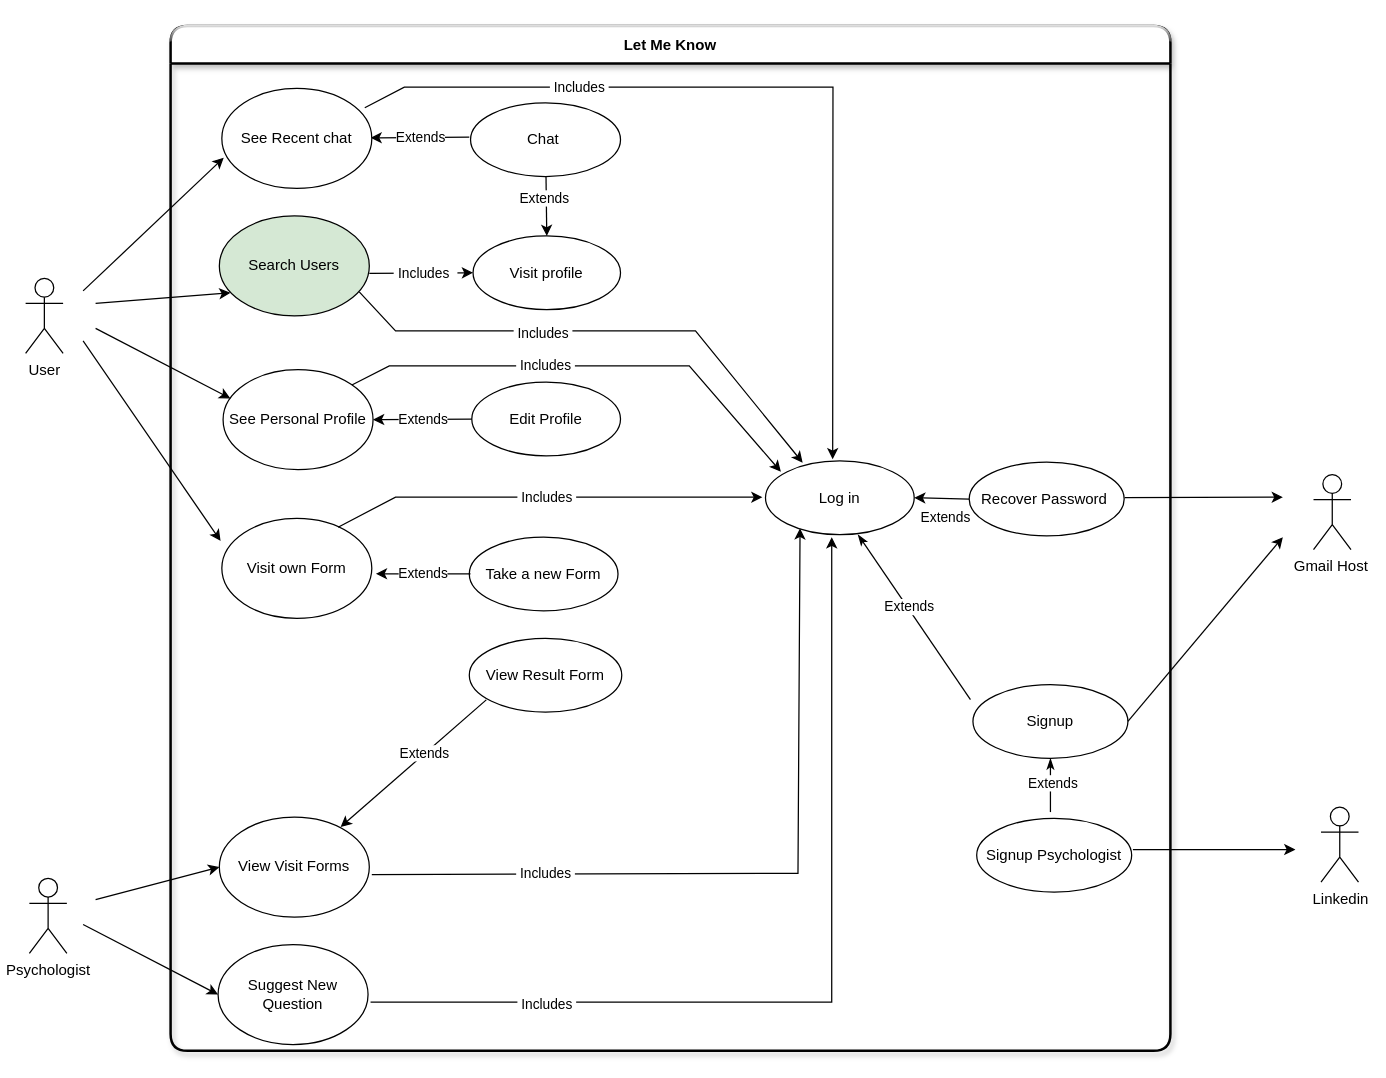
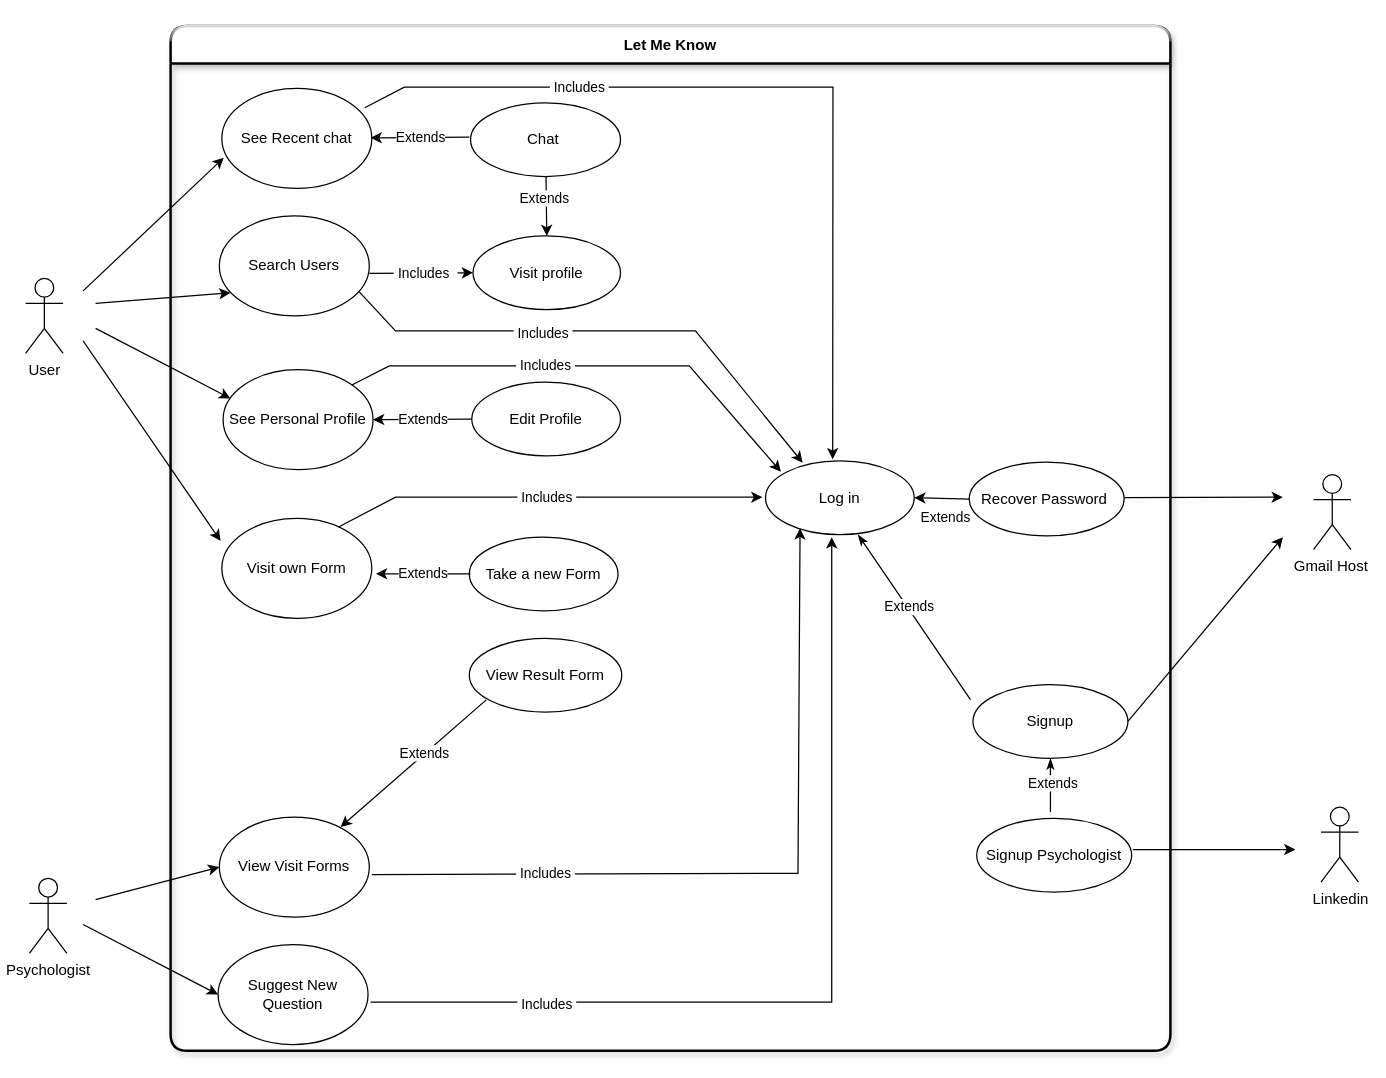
node "Search Users": fillcolor #d5e8d4 -> #ffffff
